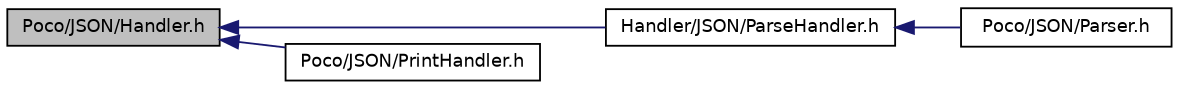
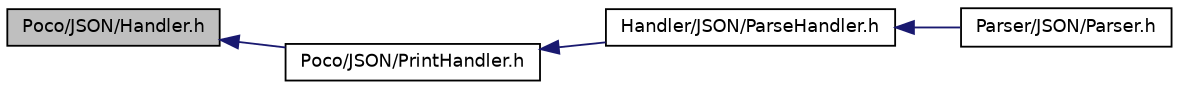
edge "Handler/JSON/ParseHandler.h" -> "Poco/JSON/Handler.h": now "Handler/JSON/ParseHandler.h" -> "Poco/JSON/PrintHandler.h"
node "Poco/JSON/Parser.h": label "Poco/JSON/Parser.h" -> "Parser/JSON/Parser.h"
